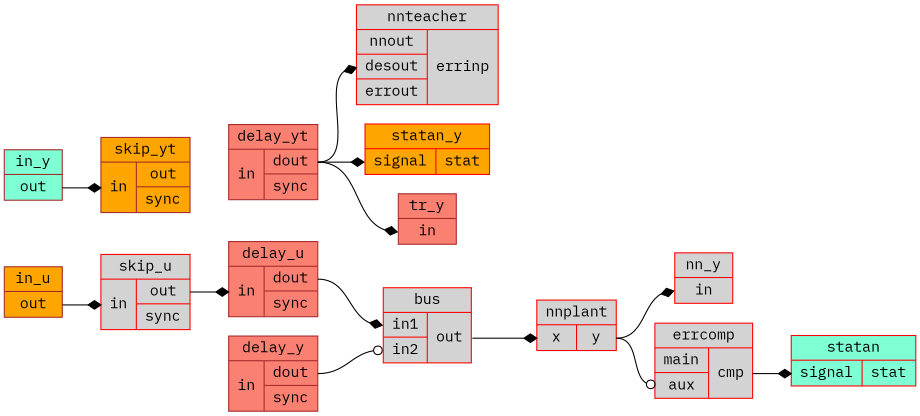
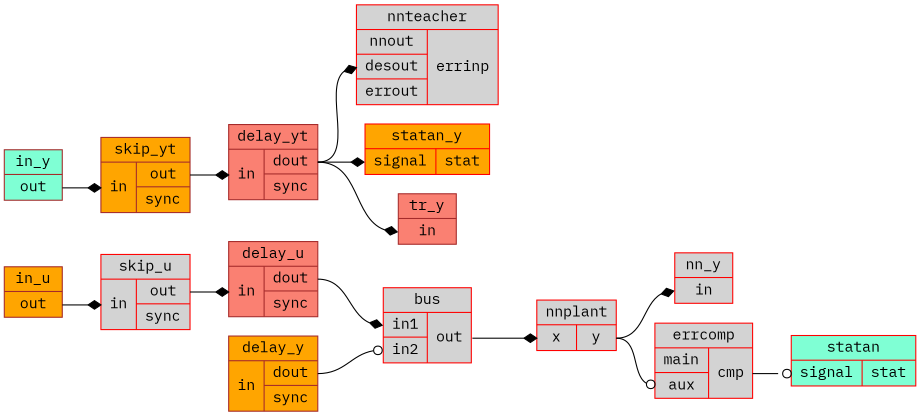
edge "skip_yt" -> "delay_yt": added
node "delay_y": fillcolor salmon -> orange
edge "errcomp" -> "statan": arrowhead diamond -> odot
